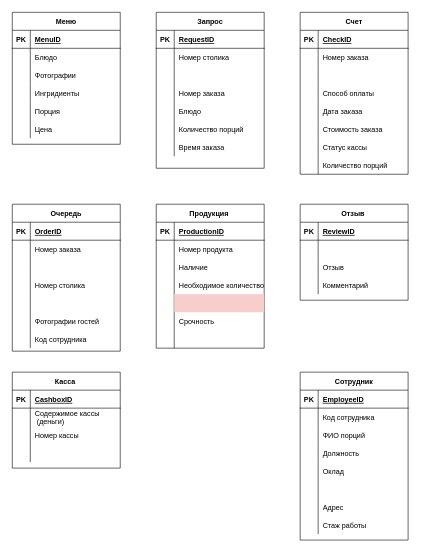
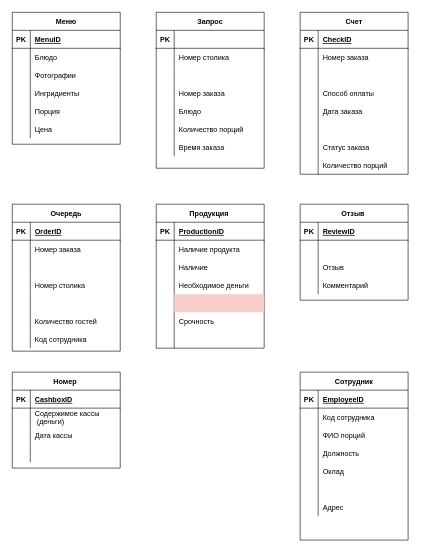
node "RequestID": removed
node "Стоимость заказа": removed
node "Статус кассы": label "Статус кассы" -> "Статус заказа"
node "Номер продукта": label "Номер продукта" -> "Наличие продукта"
node "Необходимое количество": label "Необходимое количество" -> "Необходимое деньги"
node "Фотографии гостей": label "Фотографии гостей" -> "Количество гостей"
node "Касса": label "Касса" -> "Номер"
node "Номер кассы": label "Номер кассы" -> "Дата кассы"
node "Стаж работы": removed
